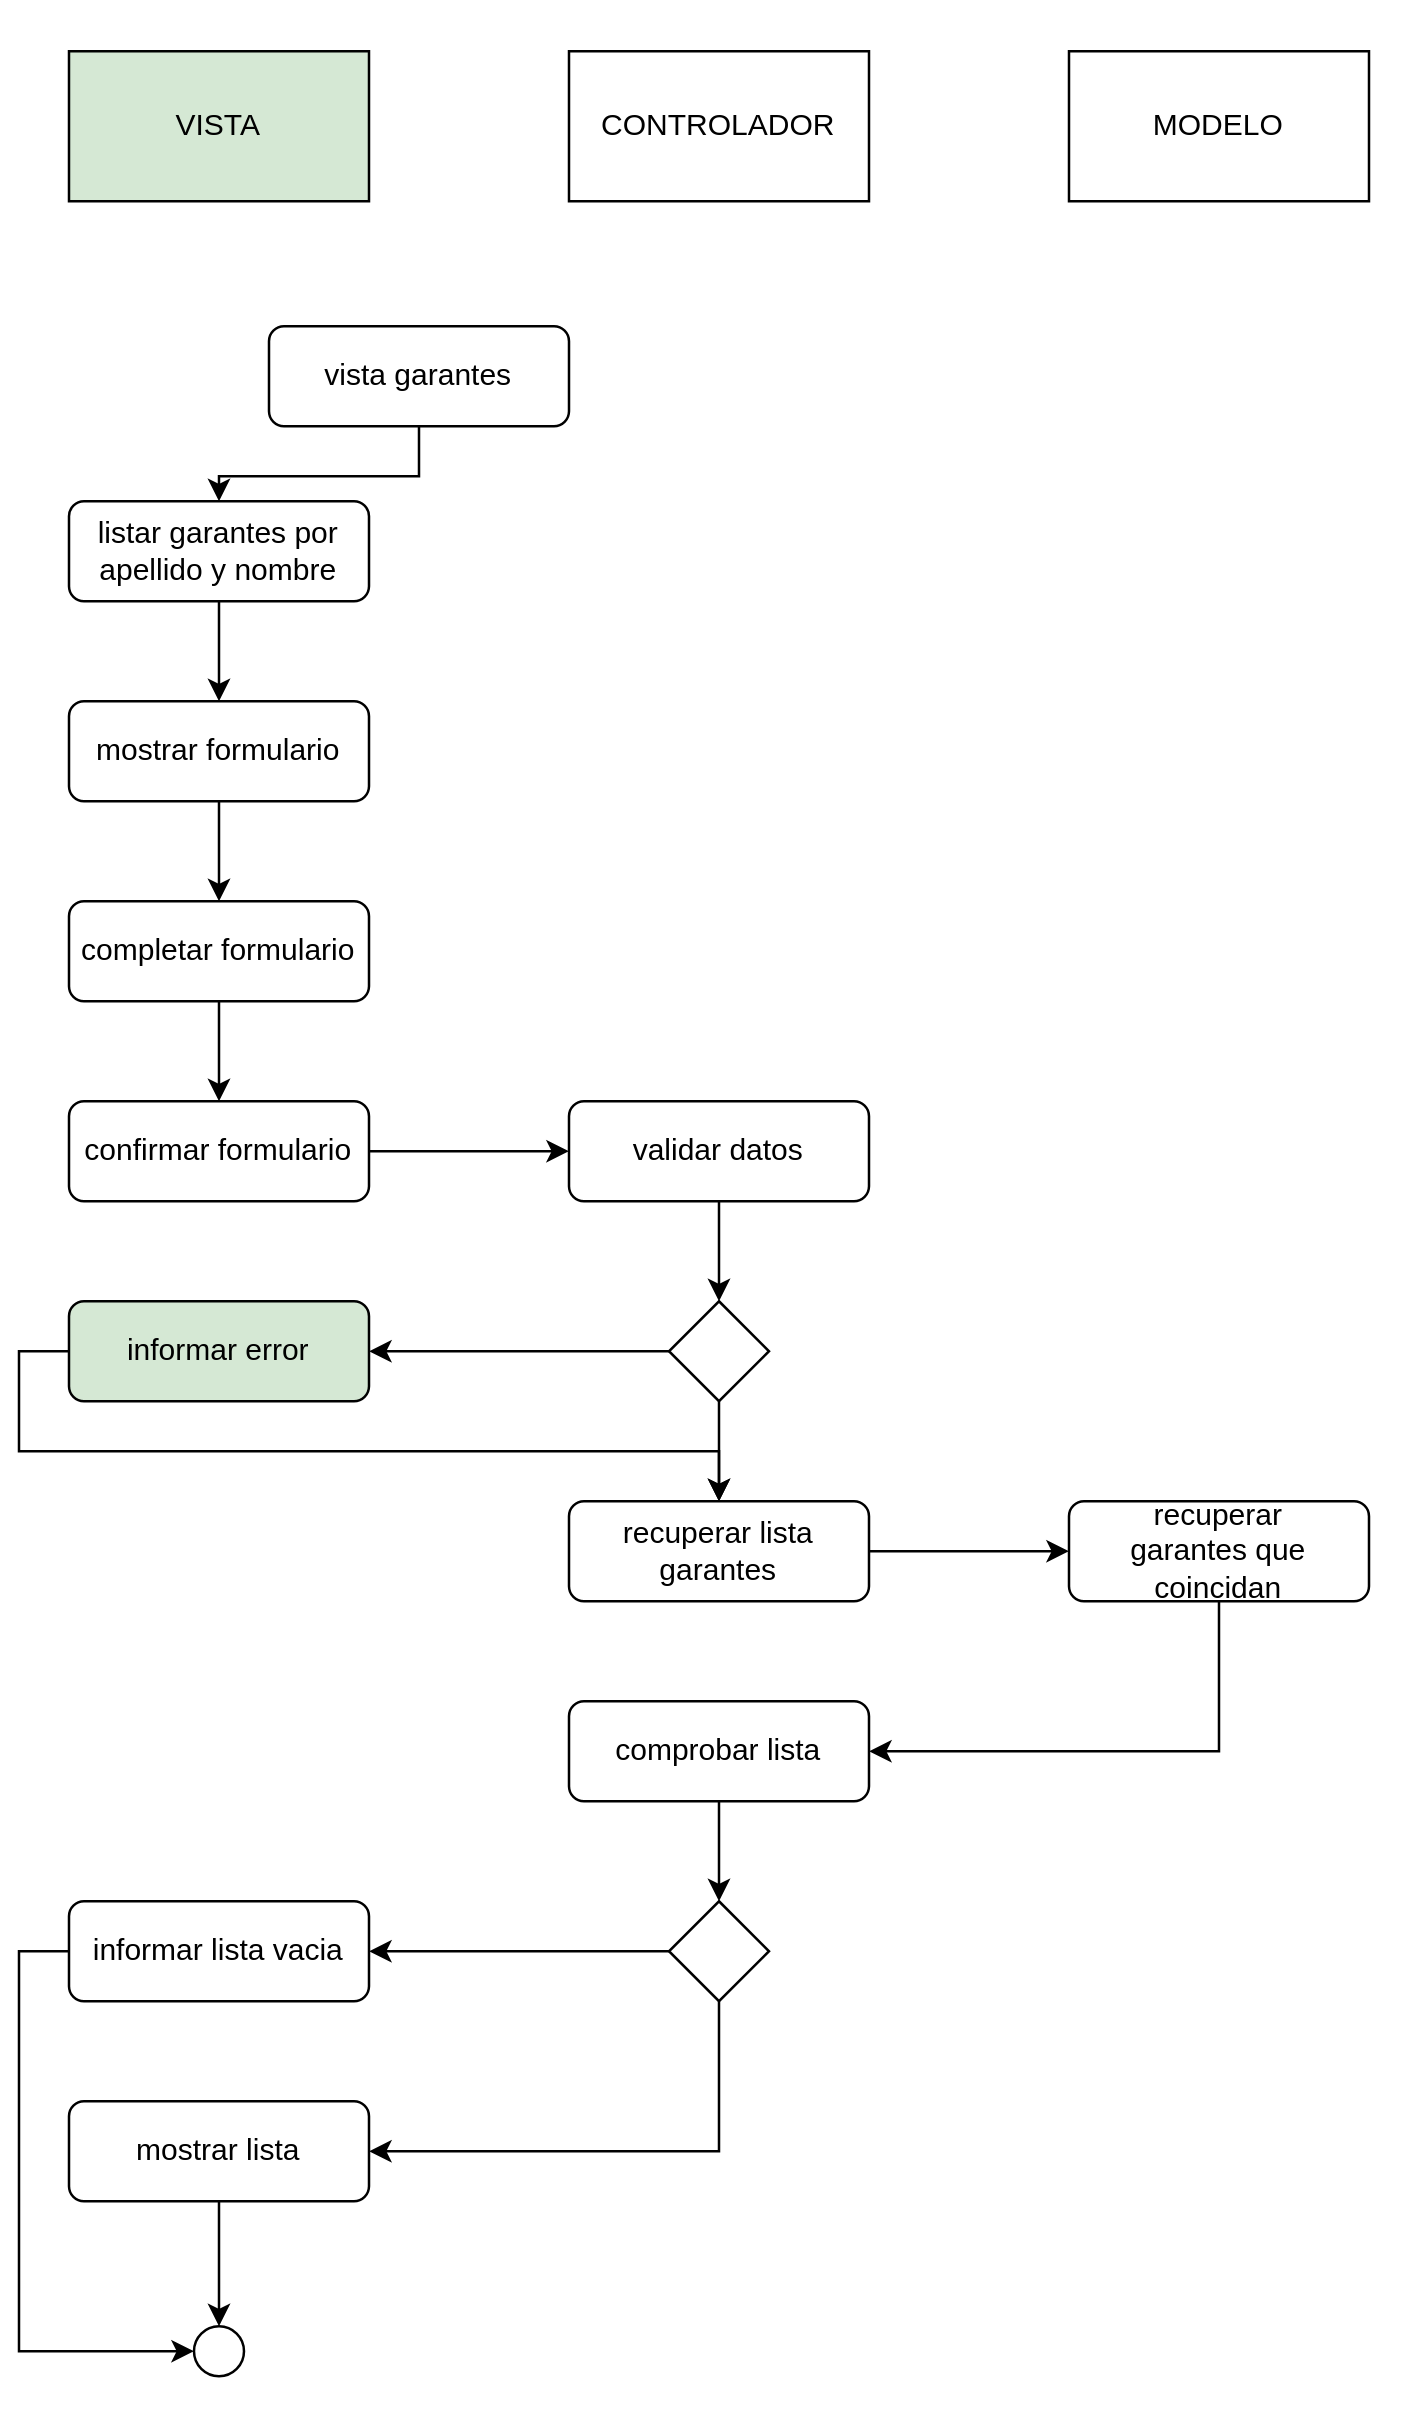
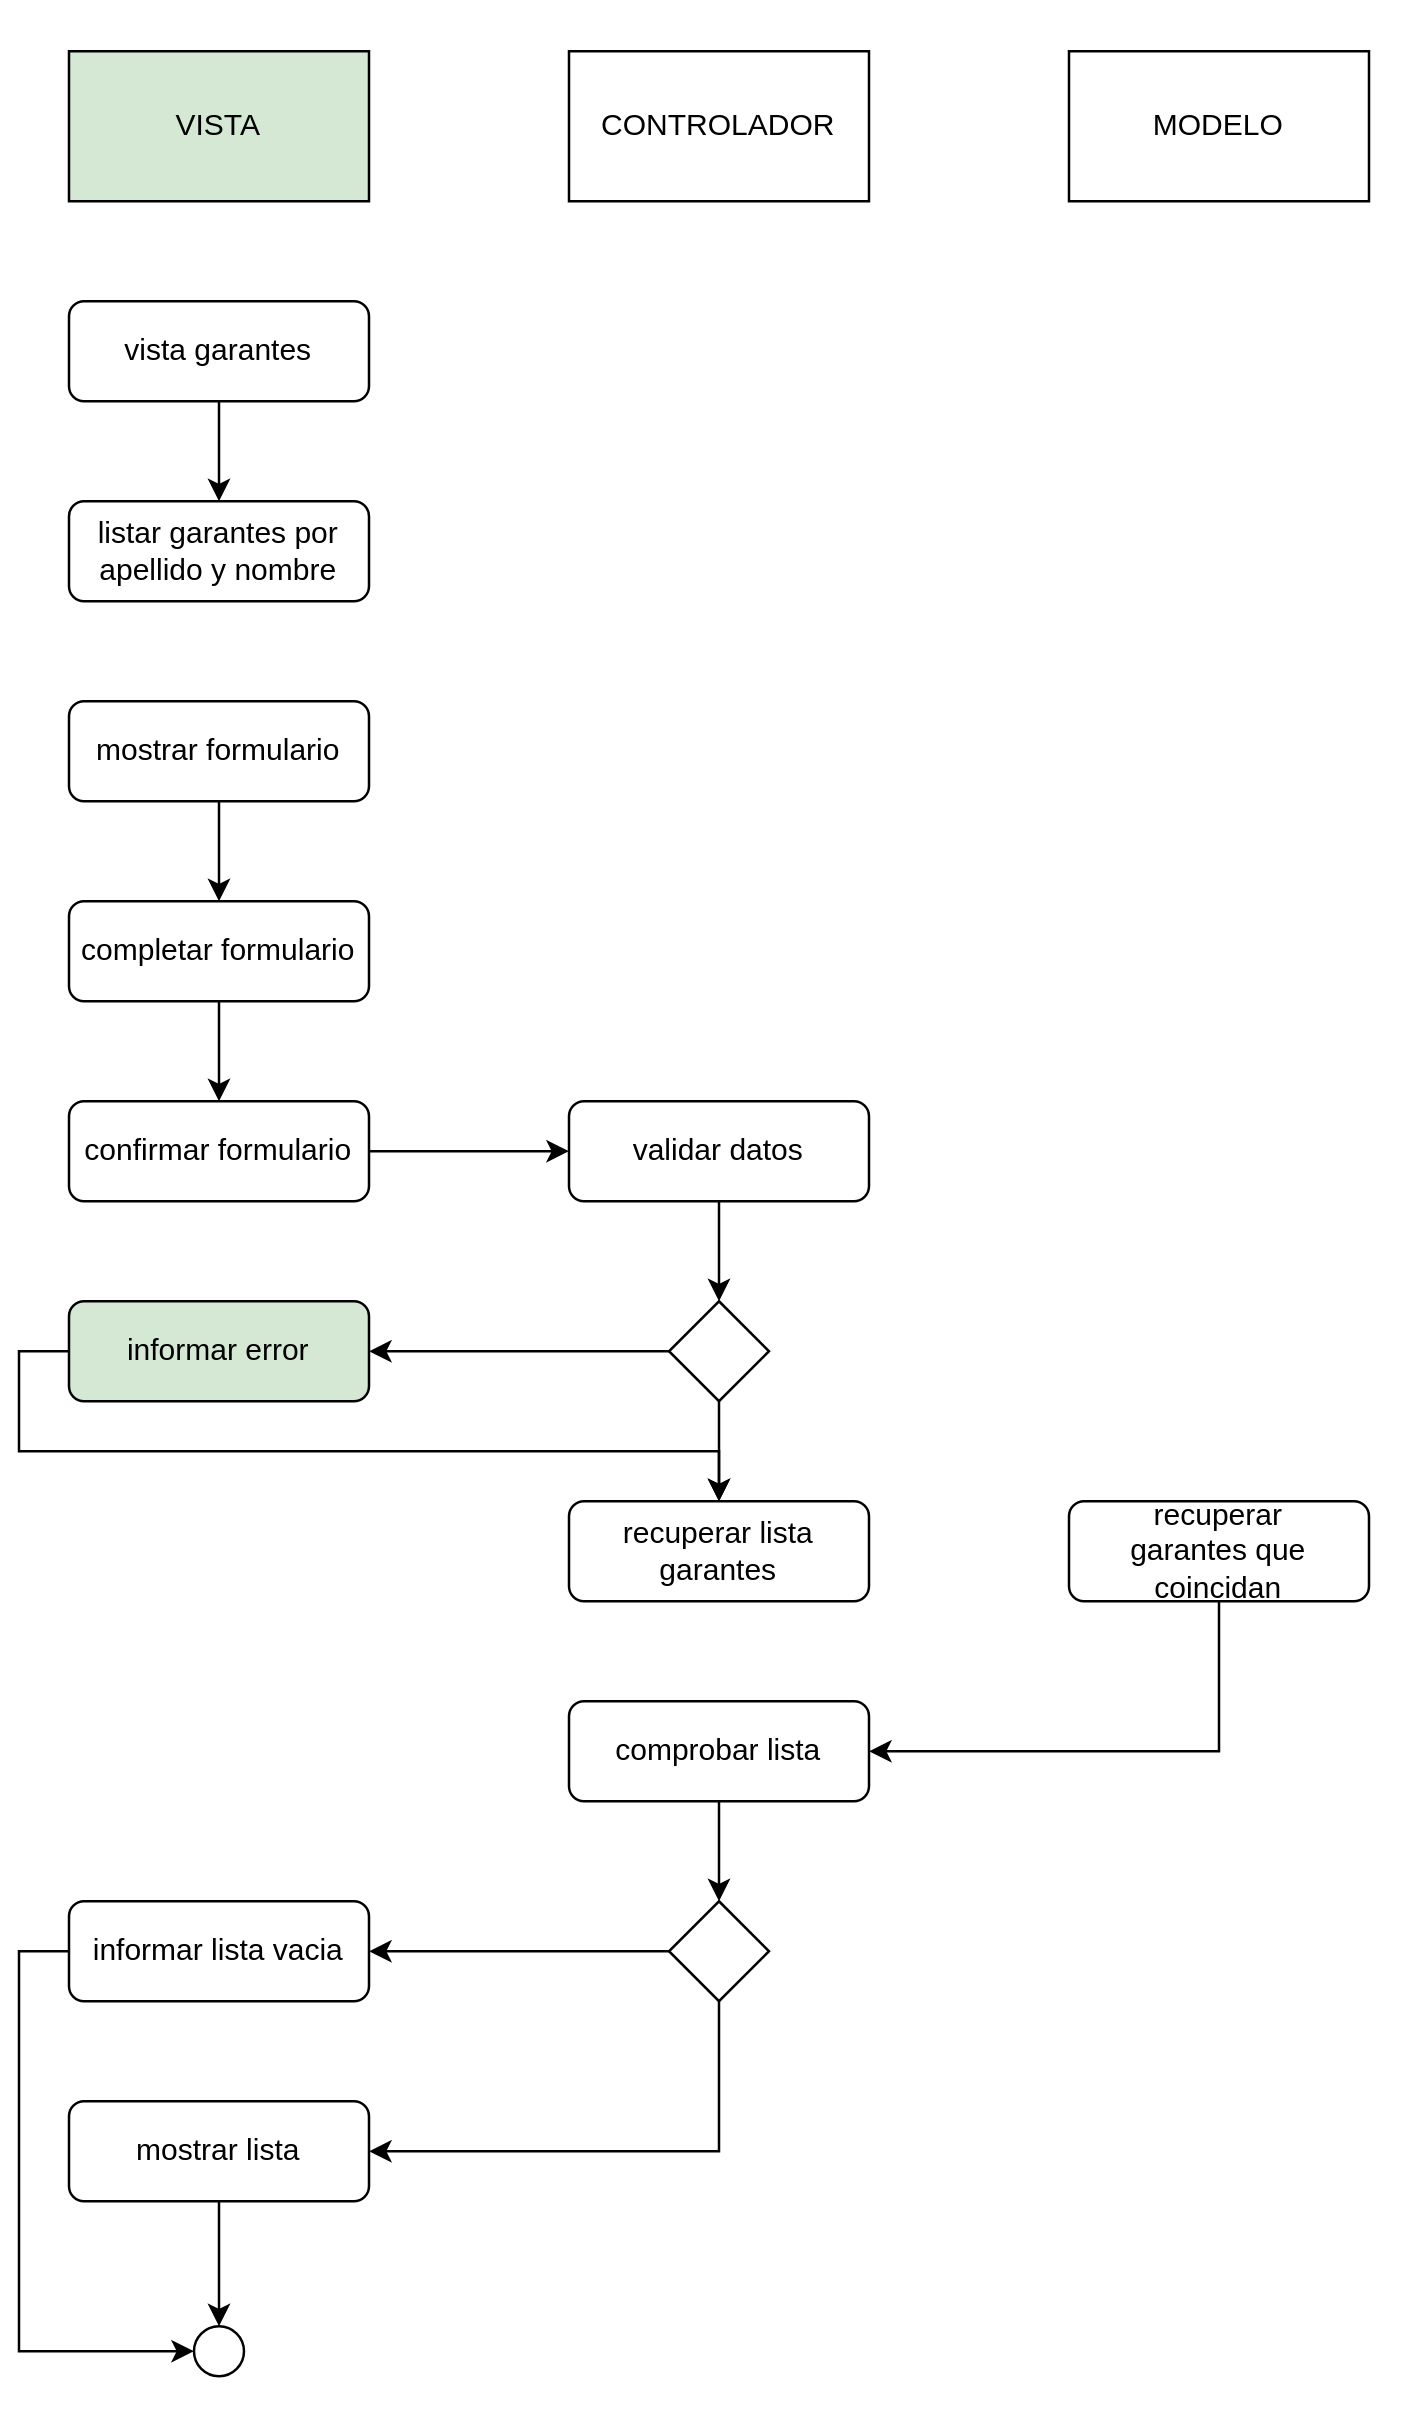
node "vista garantes": moved (419, 376) -> (219, 351)
edge "listar garantes por apellido y nombre" -> "mostrar formulario": removed
edge "recuperar lista garantes" -> "recuperar garantes que coincidan": removed
